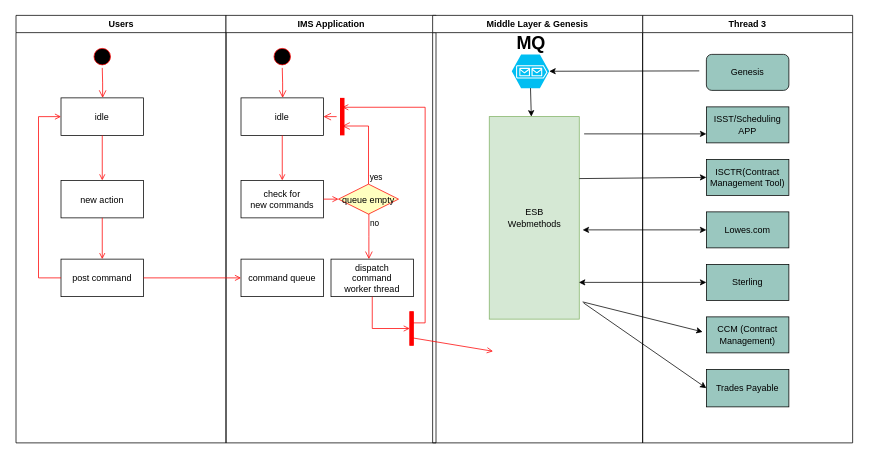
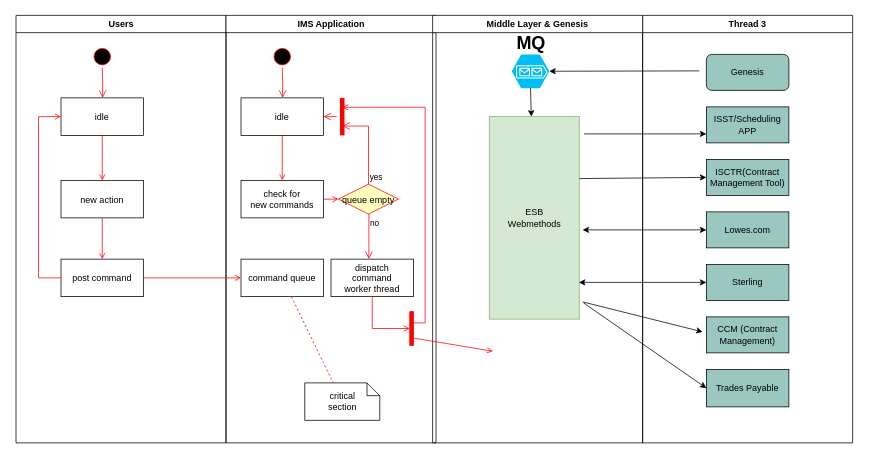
edge "command queue" -- "critical section": added
node "critical section": added
